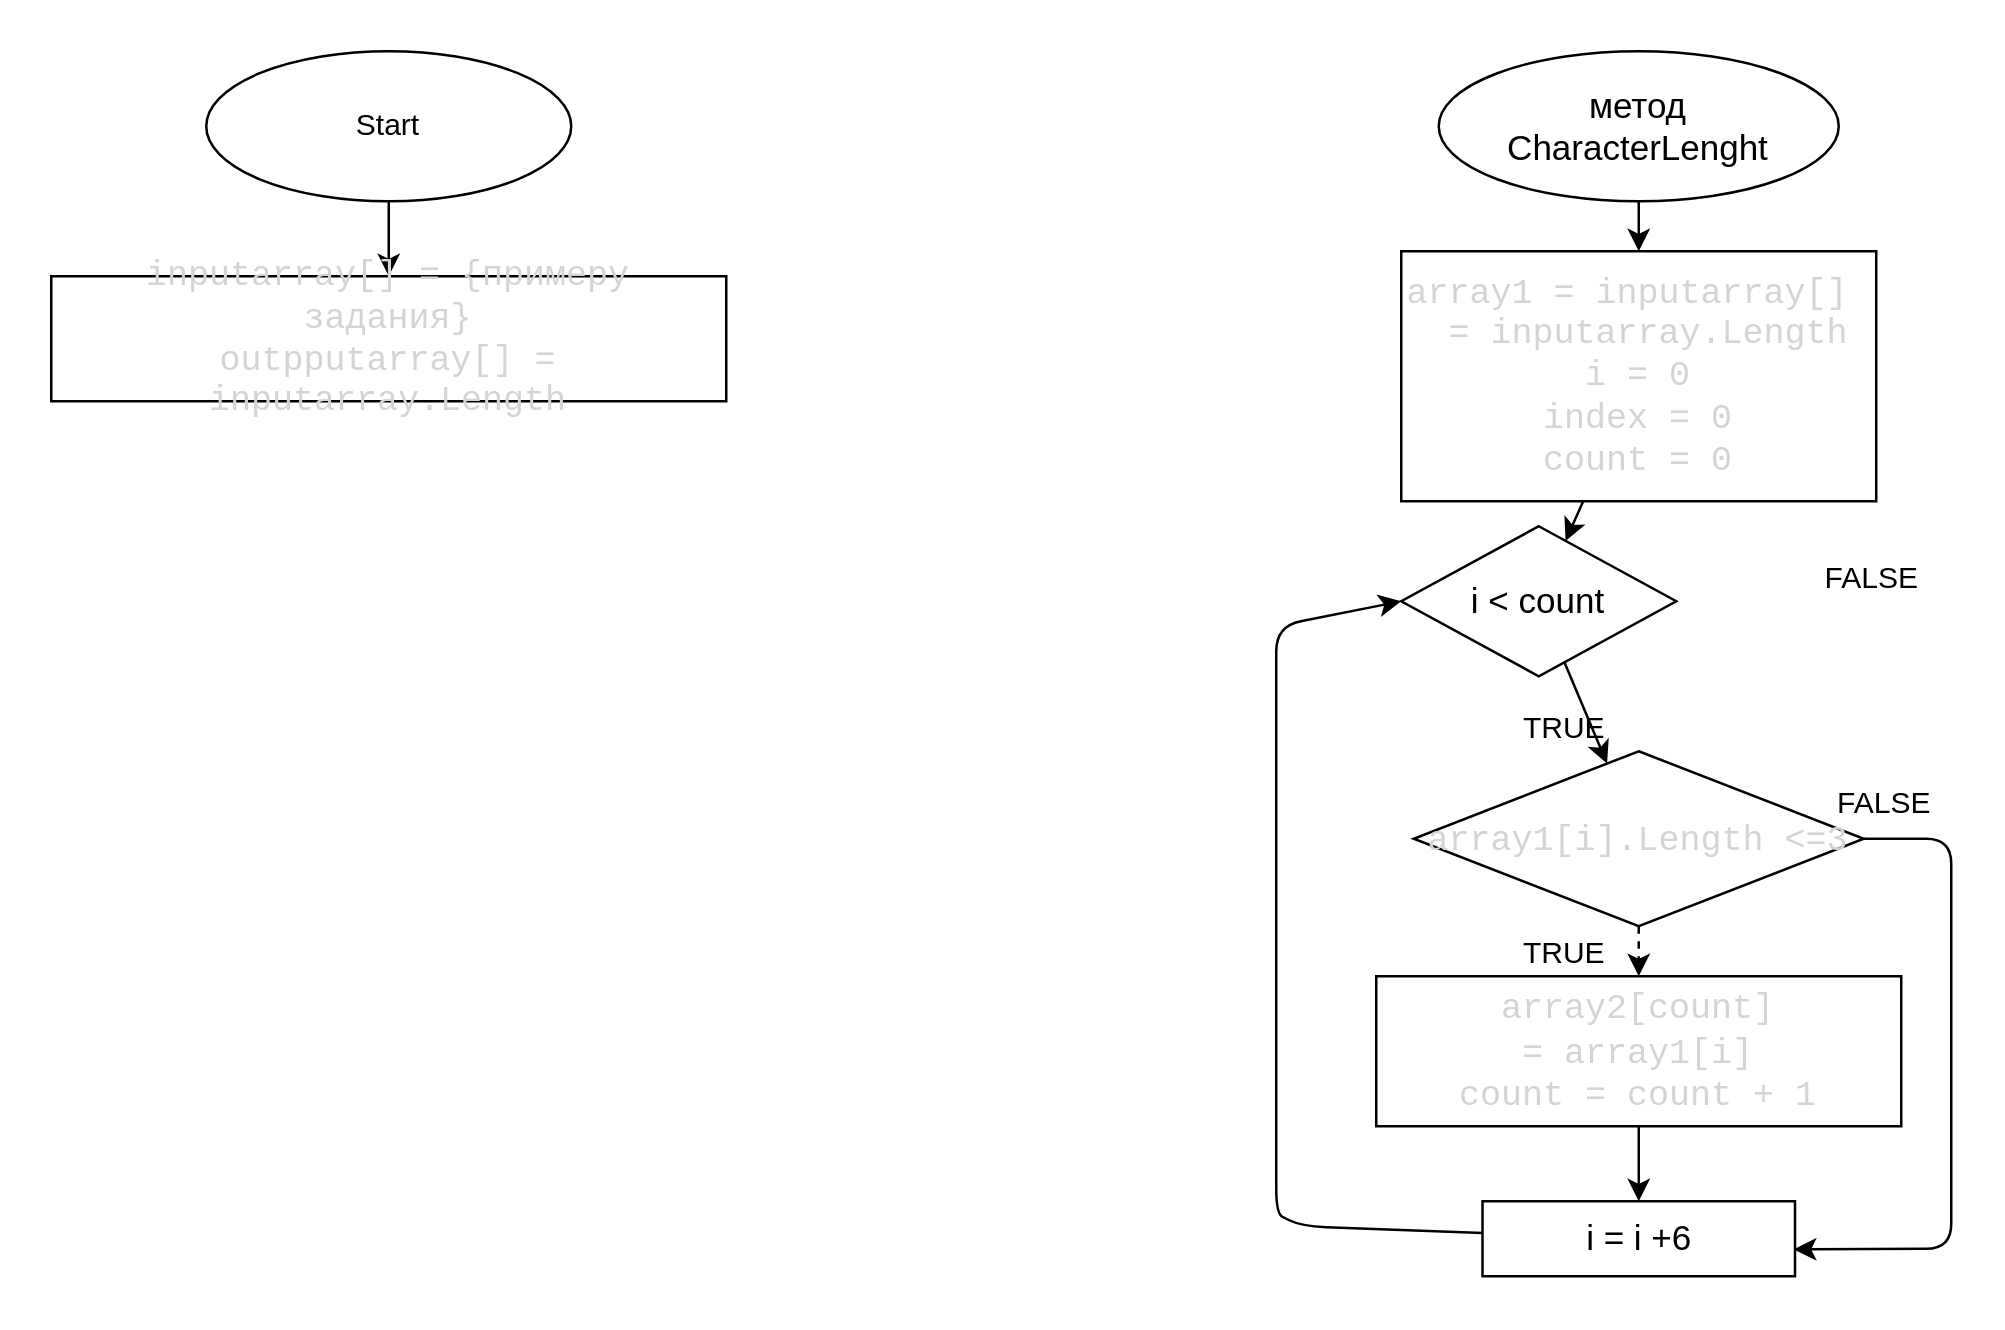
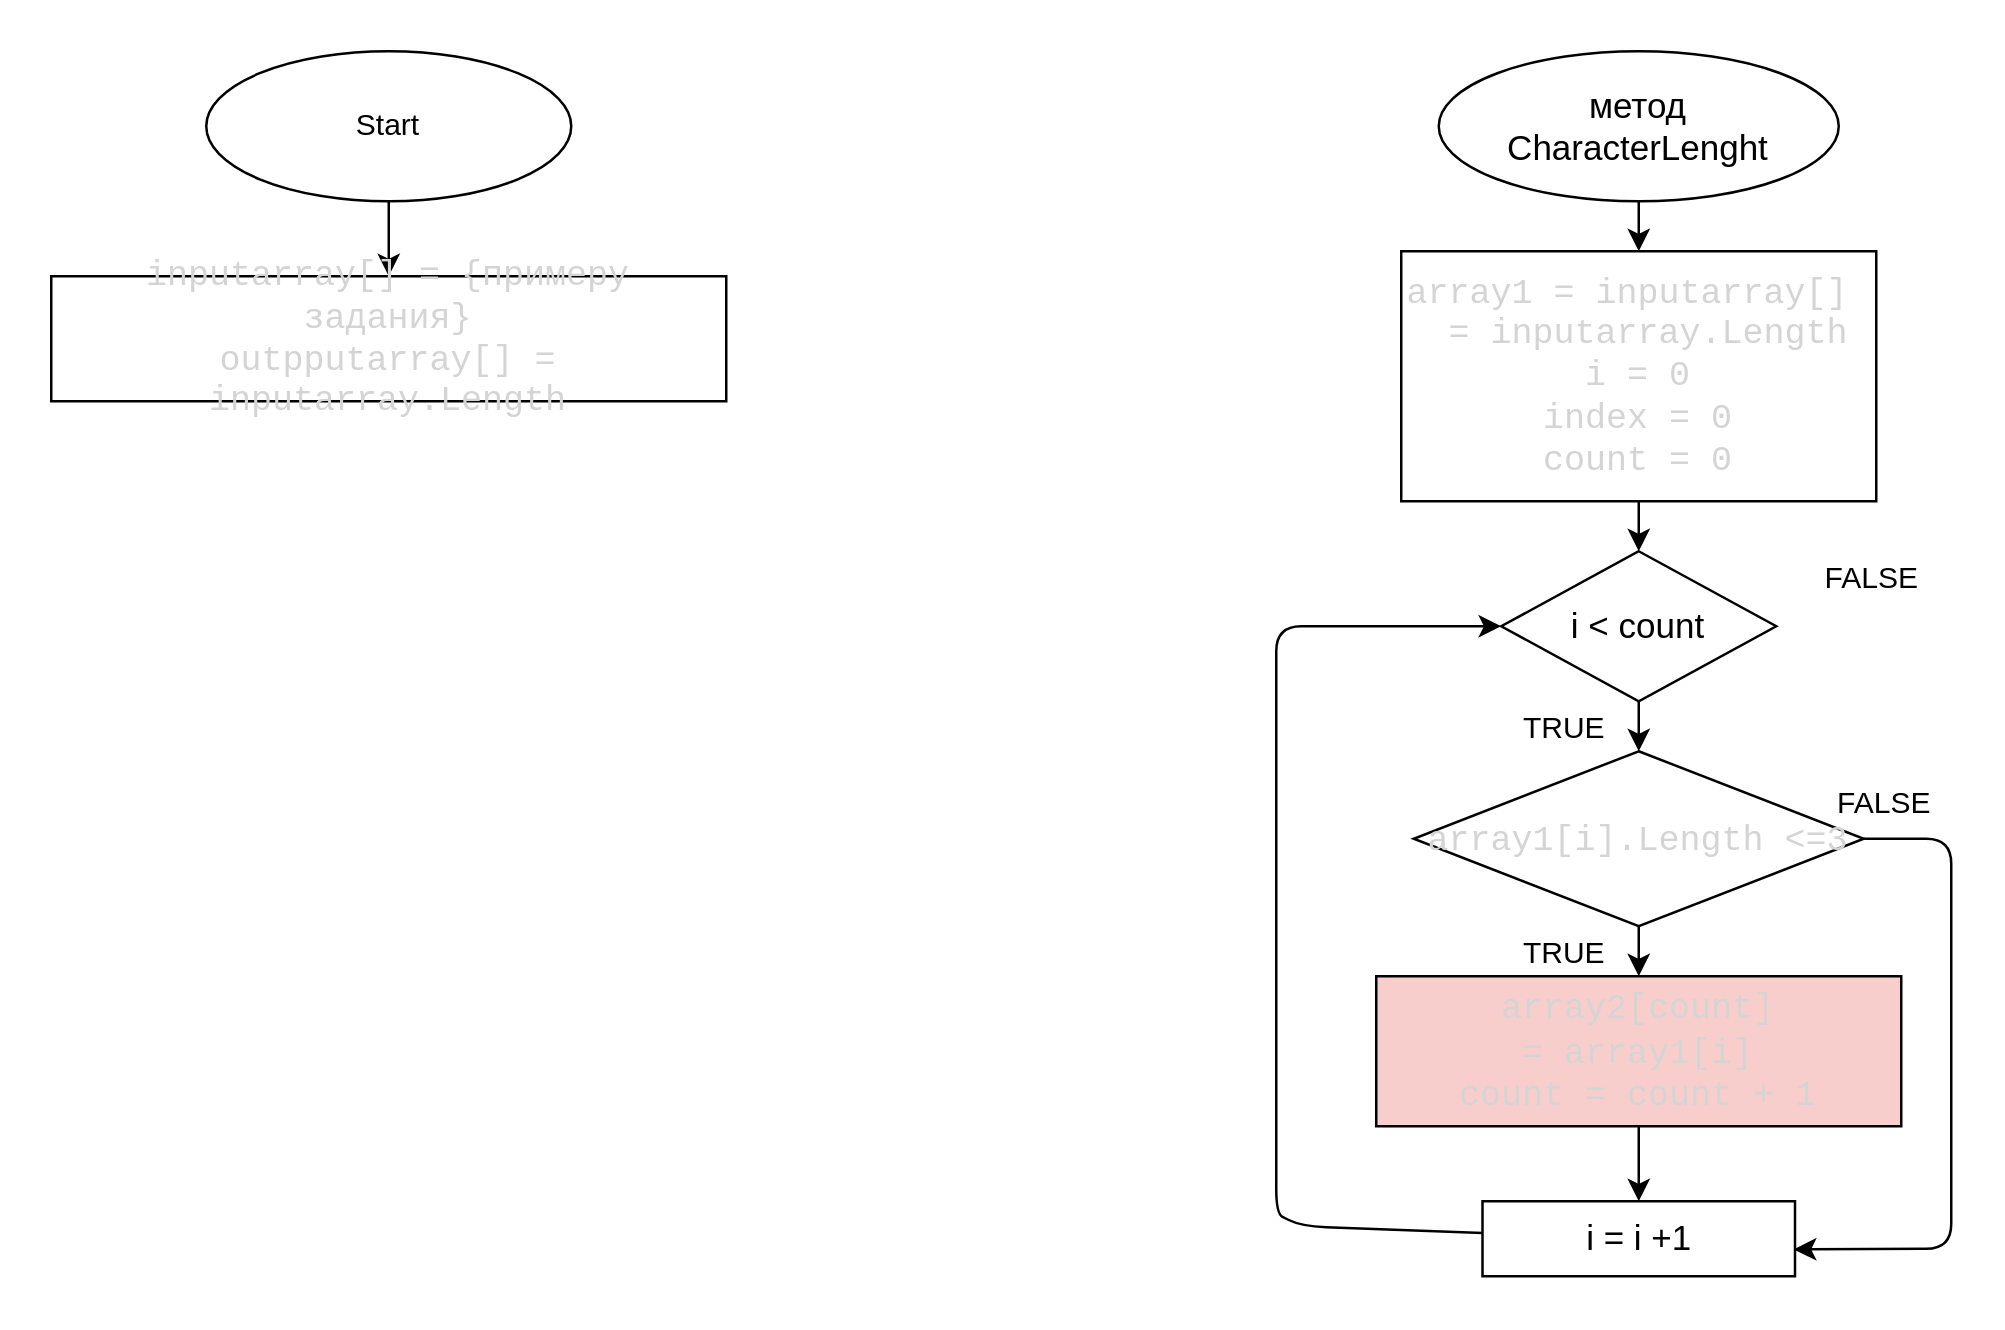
node "i < count": moved (1539, 601) -> (1639, 626)
edge "array1[i].Length <=3" -> "array2[count] = array1[i] count = count + 1": style dashed -> solid
node "array2[count] = array1[i] count = count + 1": fillcolor #ffffff -> #f8cecc
node "i = i +6": label "i = i +6" -> "i = i +1"
